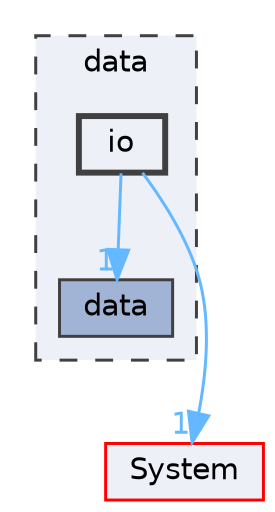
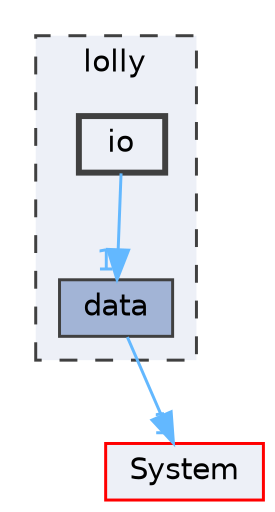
cluster "data": label "data" -> "lolly"
edge "io" -> "System": now "data" -> "System"
